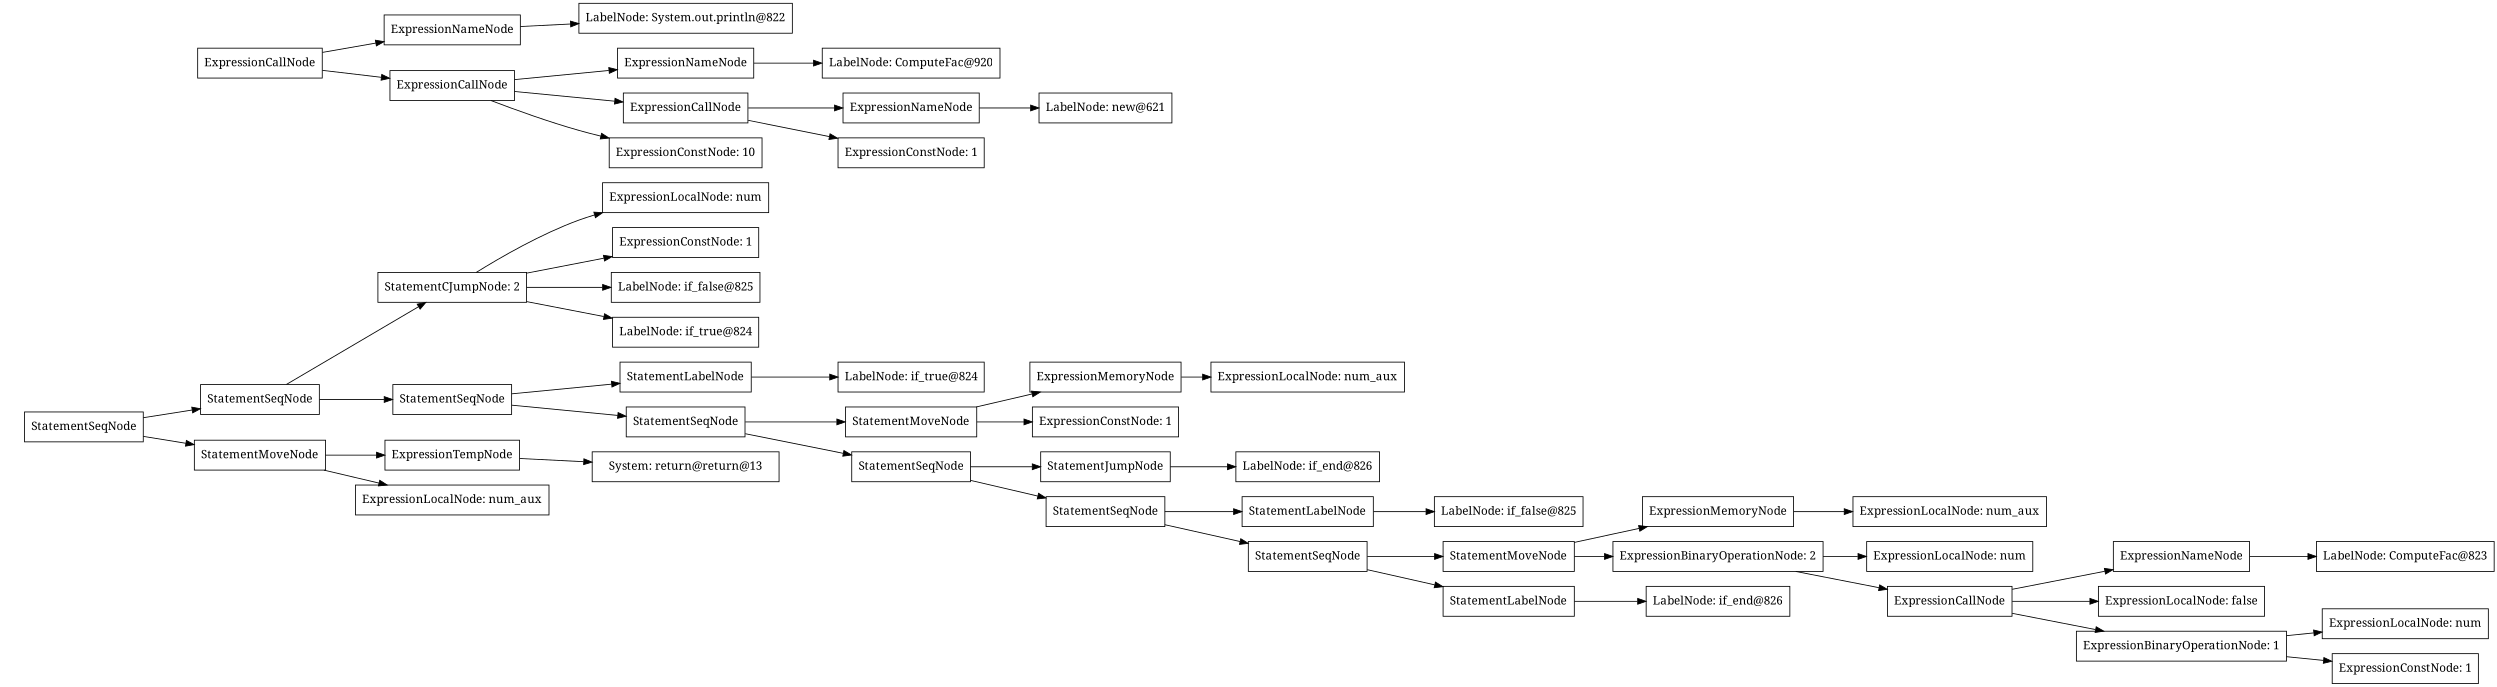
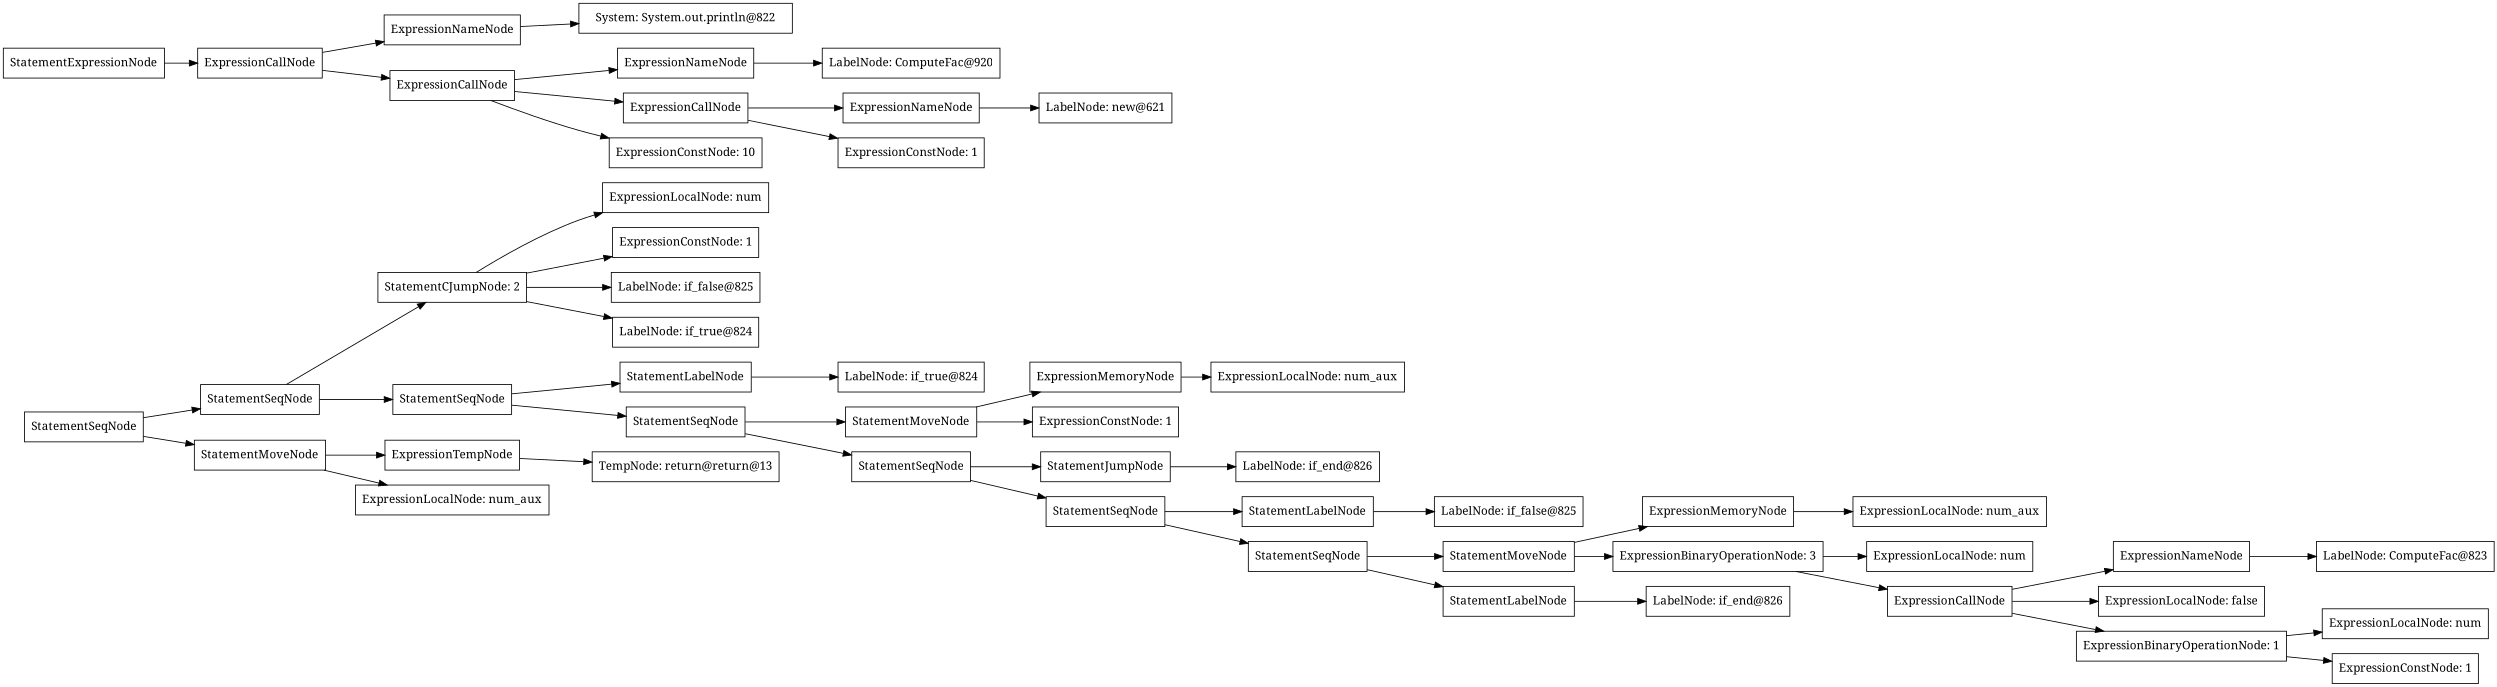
node "LabelNode: System.out.println@822": label "LabelNode: System.out.println@822" -> "System: System.out.println@822"
node "StatementExpressionNode": added
node "System: return@return@13": label "System: return@return@13" -> "TempNode: return@return@13"
node "ExpressionBinaryOperationNode: 2": label "ExpressionBinaryOperationNode: 2" -> "ExpressionBinaryOperationNode: 3"
